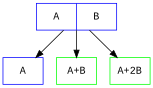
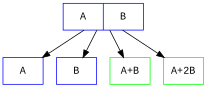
node "B": added
